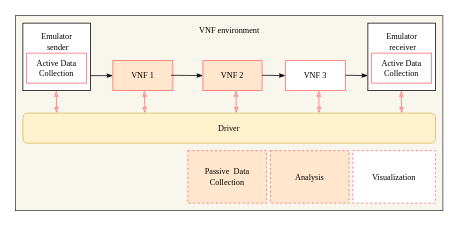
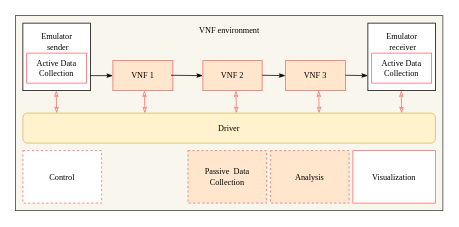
node "VNF 3": fillcolor #ffffff -> #ffe6cc
node "Control": added
node "Visualization": style dashed -> solid
